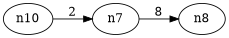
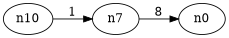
edge "n10" -> "n7": label "2" -> "1"
node "n8": label "n8" -> "n0"
